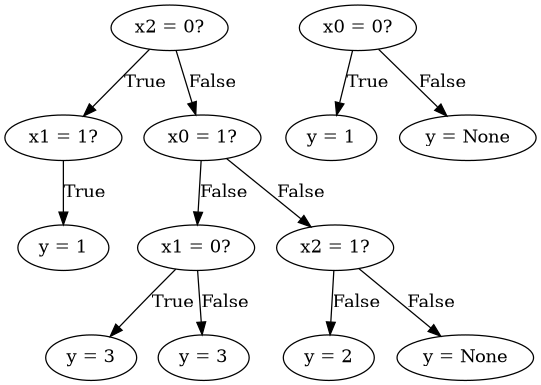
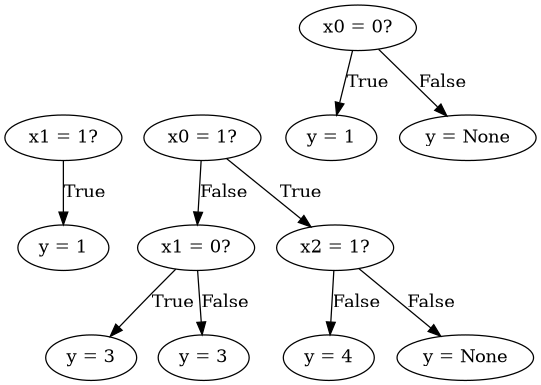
node "x2 = 0?": removed
edge "x0 = 1?" -> "x2 = 1?": label "False" -> "True"
node "y = 2": label "y = 2" -> "y = 4"
